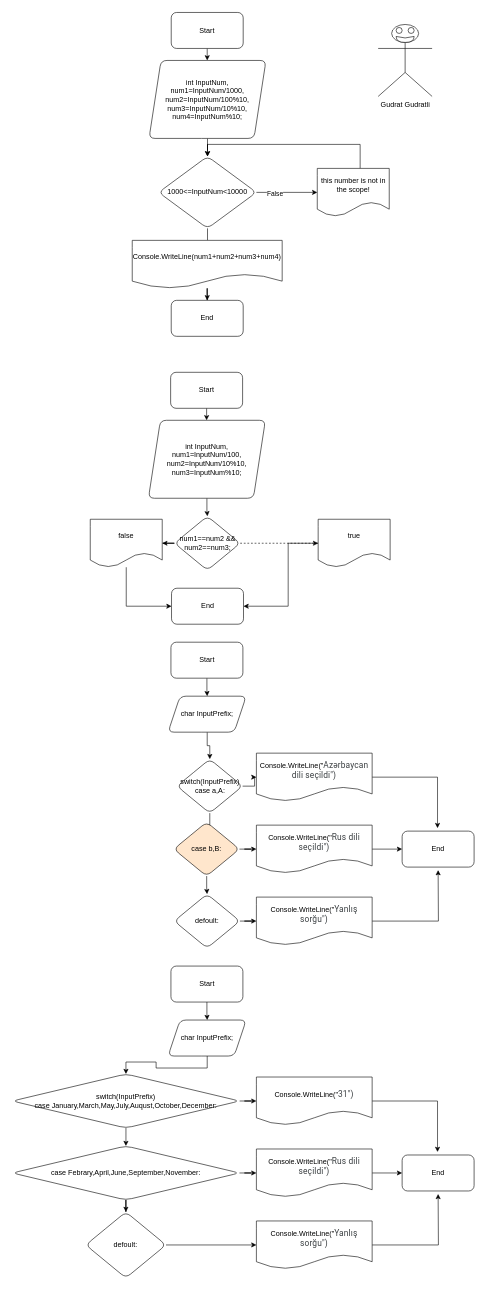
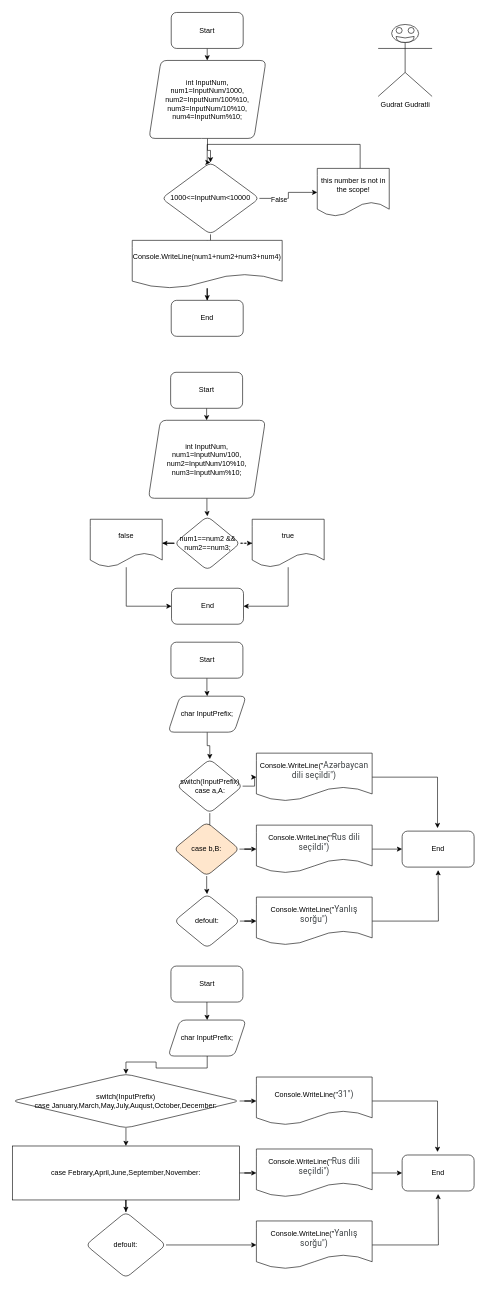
node "1000<=InputNum<10000": moved (208, 192) -> (211, 198)
node "true": moved (354, 543) -> (288, 543)
node "case Febrary,April,June,September,November:": shape diamond -> rectangle
